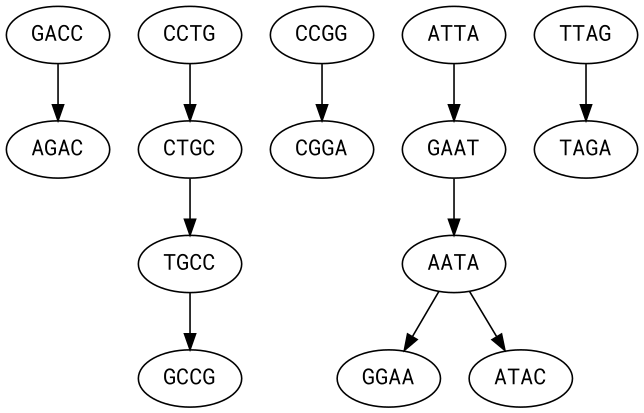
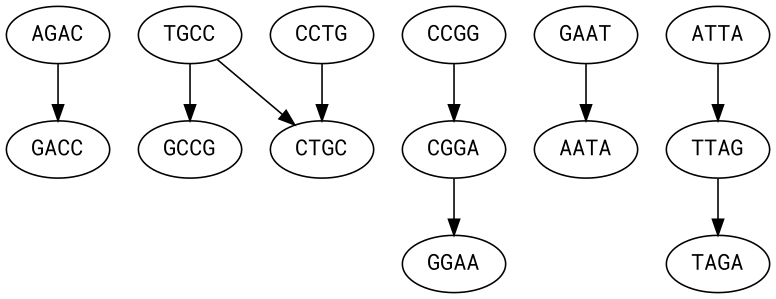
edge "GACC" -> "AGAC": reversed
edge "ATTA" -> "GAAT": now "ATTA" -> "TTAG"
edge "CTGC" -> "TGCC": reversed
edge "AATA" -> "GGAA": now "CGGA" -> "GGAA"
node "ATAC": removed
